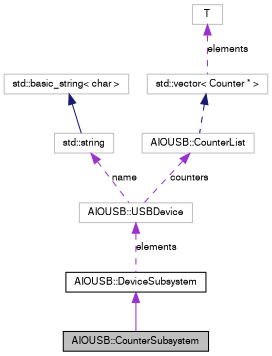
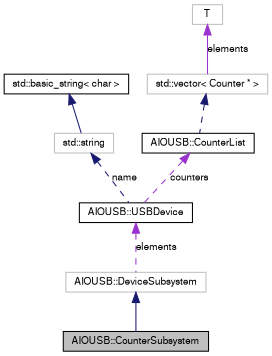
edge "std::vector< Counter * >" -> "T": style dashed -> solid
node "std::basic_string< char >": color grey75 -> black
node "AIOUSB::CounterList": color grey75 -> black
edge "AIOUSB::USBDevice" -> "std::string": color darkorchid3 -> midnightblue
node "AIOUSB::USBDevice": color grey75 -> black
node "AIOUSB::DeviceSubsystem": color black -> grey75
edge "AIOUSB::CounterSubsystem" -> "AIOUSB::DeviceSubsystem": color darkorchid3 -> midnightblue
